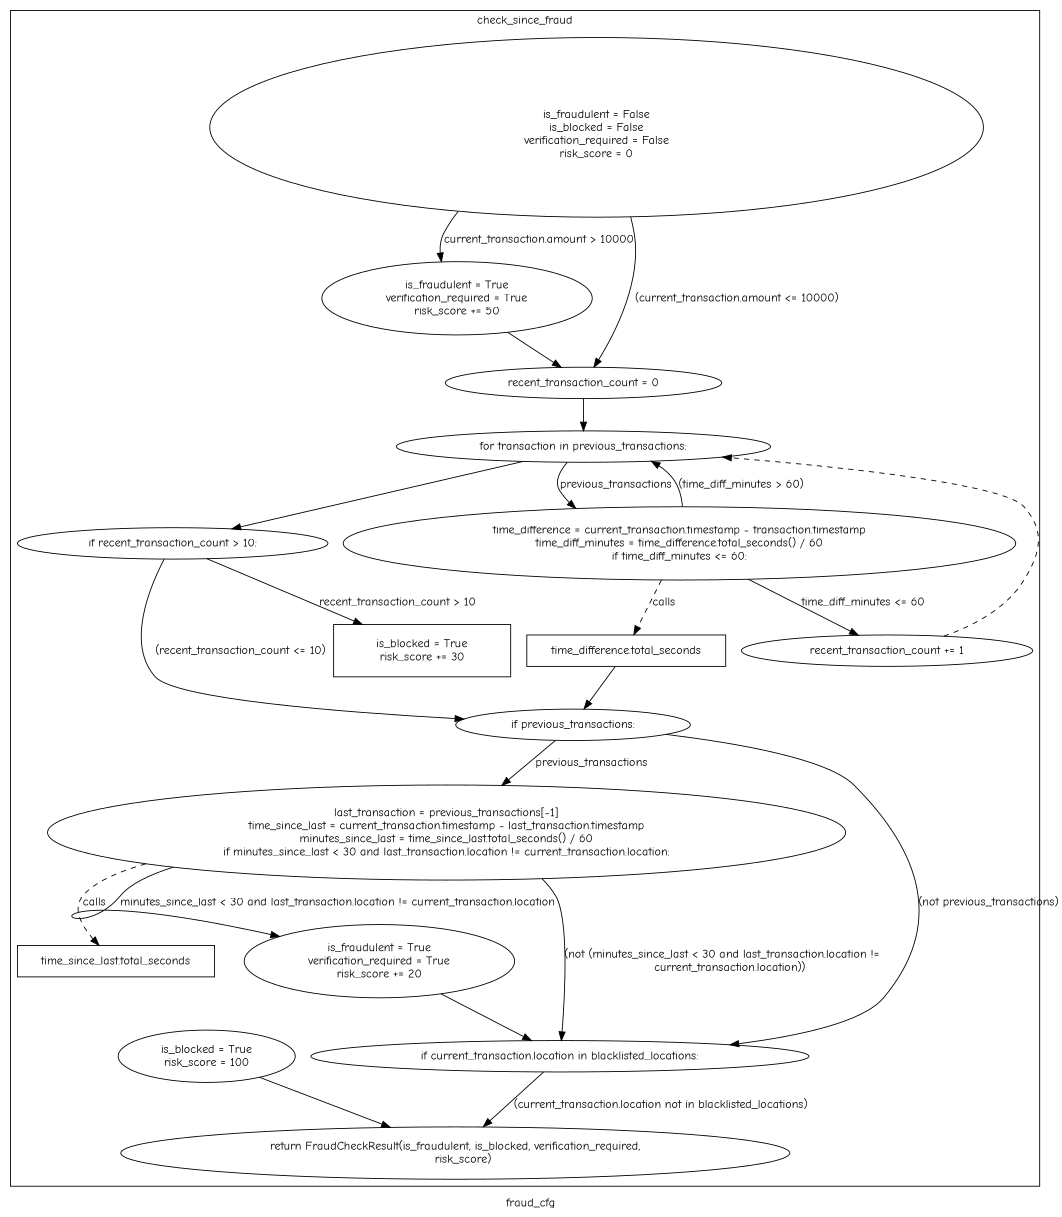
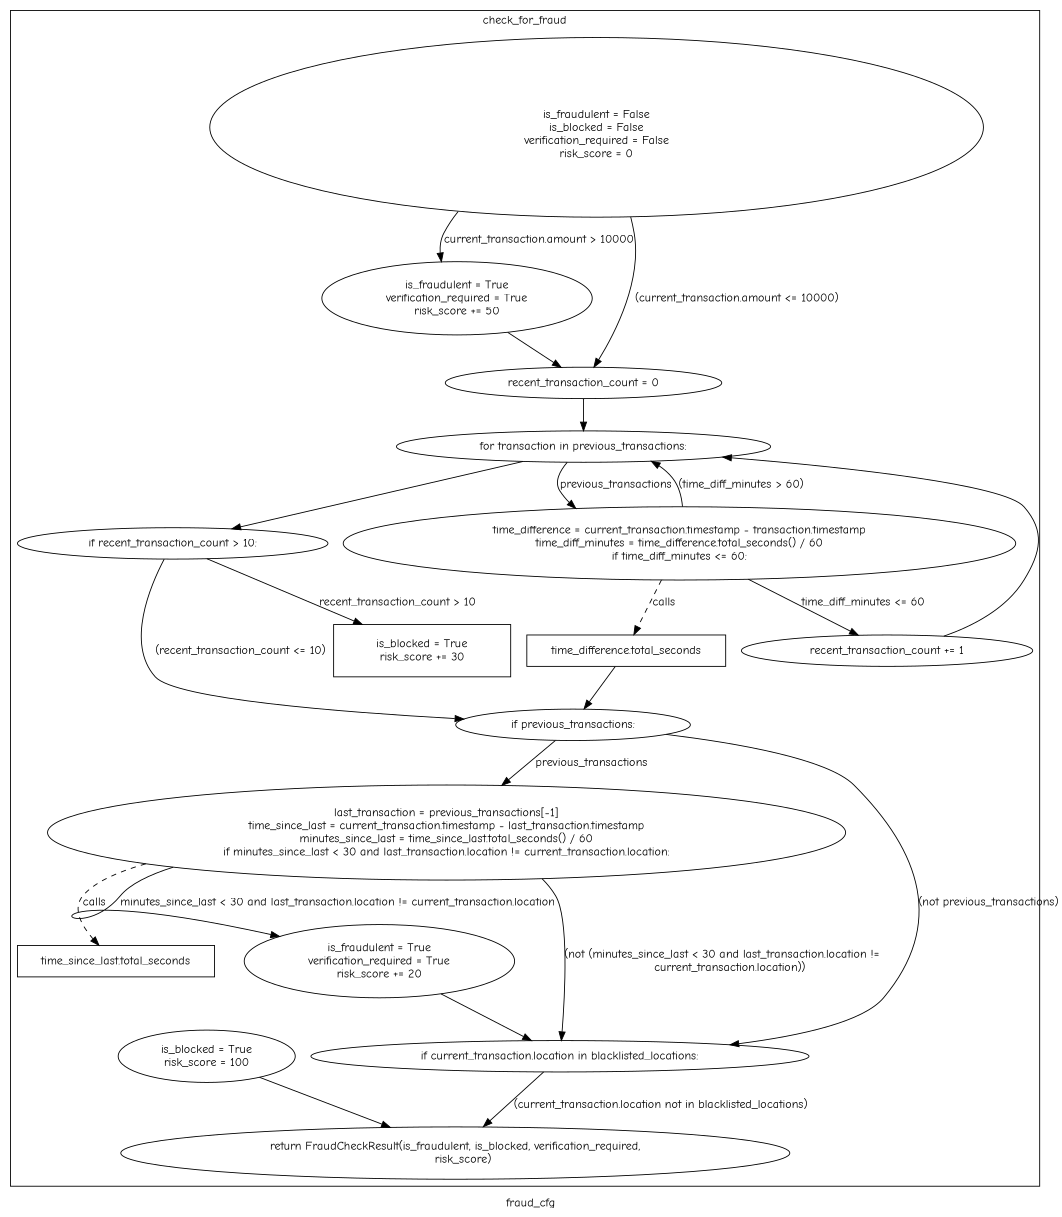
cluster "check_since_fraud": label "check_since_fraud" -> "check_for_fraud"
edge "recent_transaction_count += 1" -> "for transaction in previous_transactions:": style dashed -> solid
